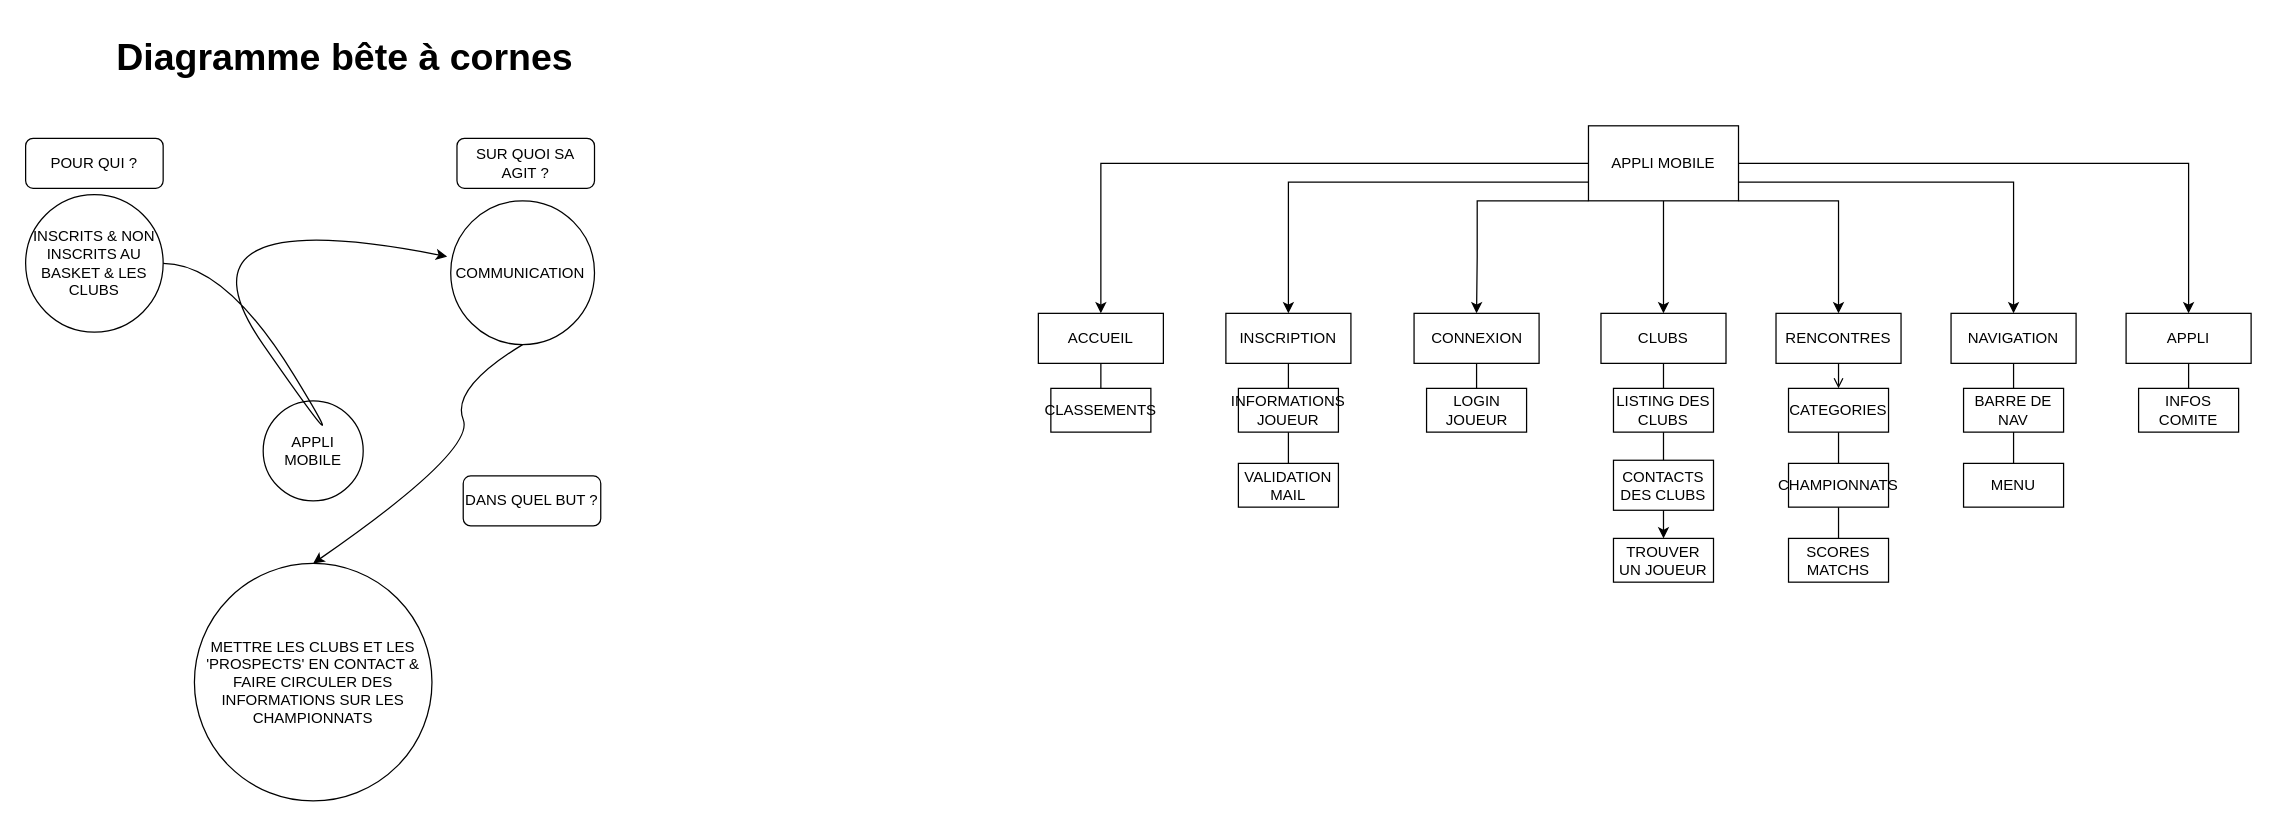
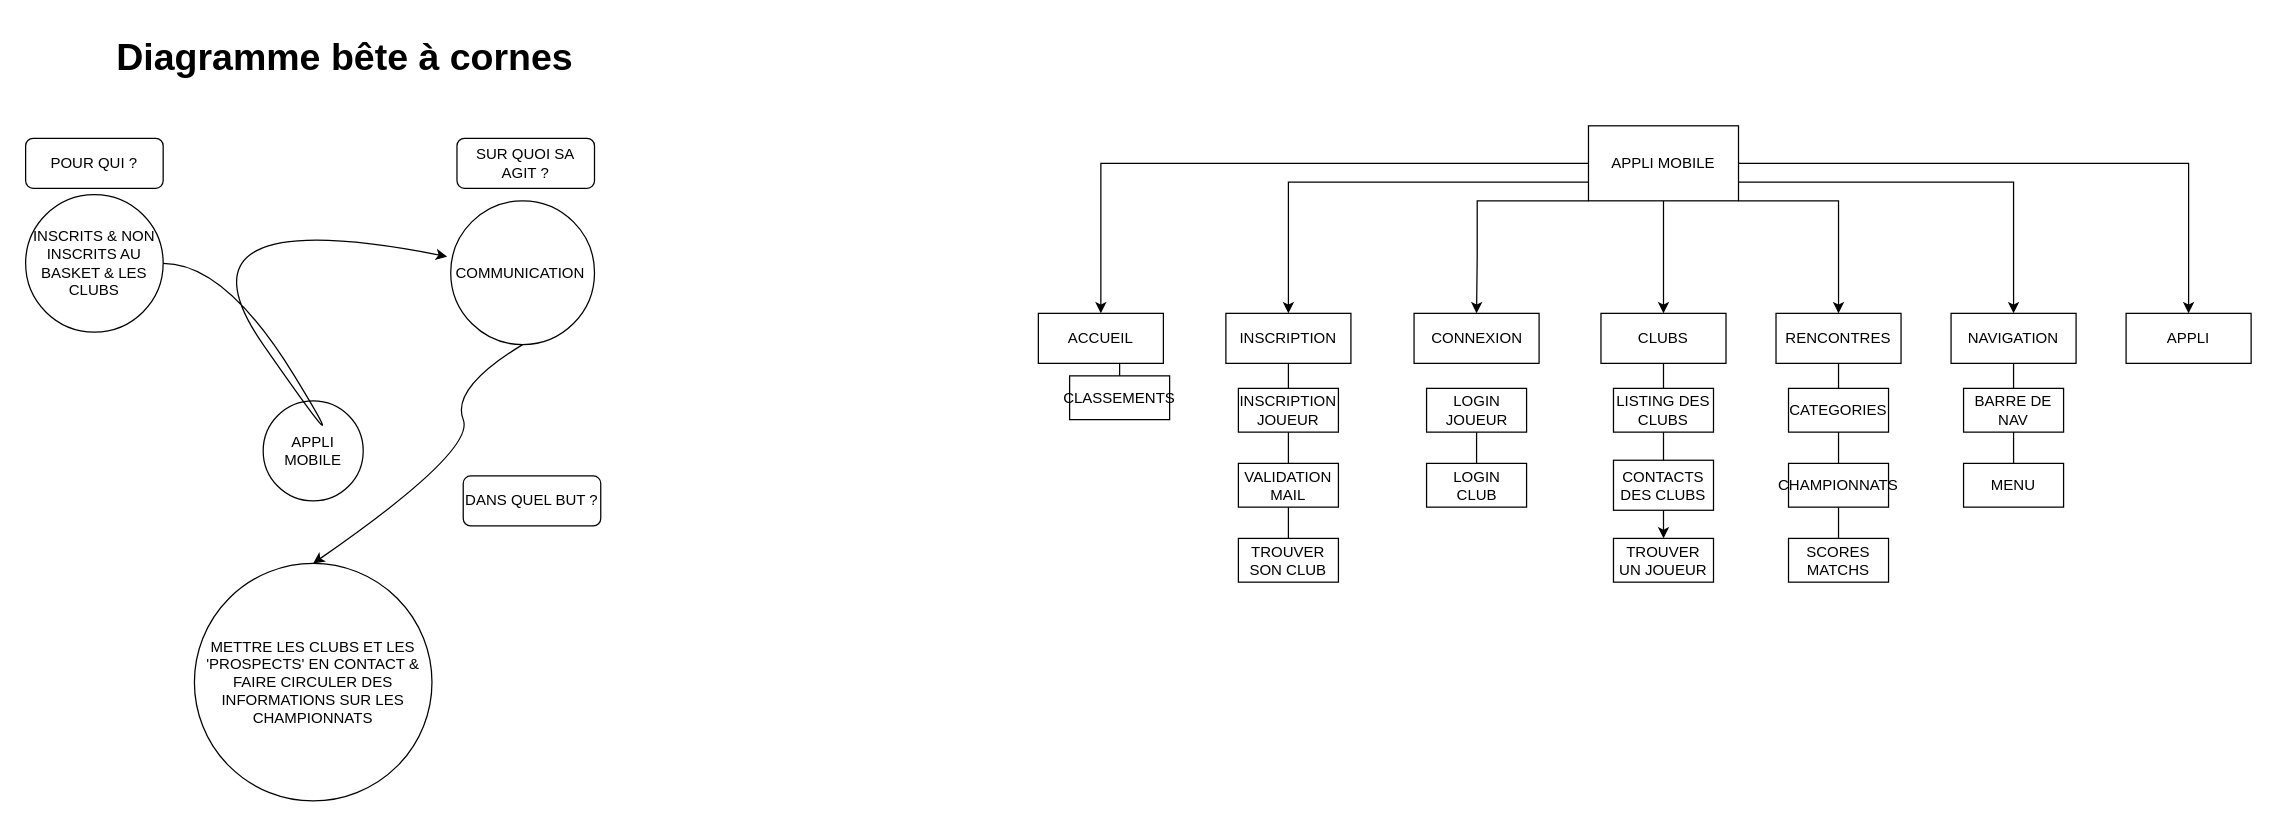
edge "CONNEXION" -- "LOGIN JOUEUR": removed
edge "APPLI" -- "INFOS COMITE": removed
edge "RENCONTRES" -> "CATEGORIES": arrowhead open -> none
node "CLASSEMENTS": moved (1101, 410) -> (1119, 398)
node "INFOS COMITE": removed
node "INFORMATIONS JOUEUR": label "INFORMATIONS JOUEUR" -> "INSCRIPTION JOUEUR"
edge "LOGIN JOUEUR" -- "LOGIN CLUB": added
node "LOGIN CLUB": added
edge "VALIDATION MAIL" -- "TROUVER SON CLUB": added
node "TROUVER SON CLUB": added
